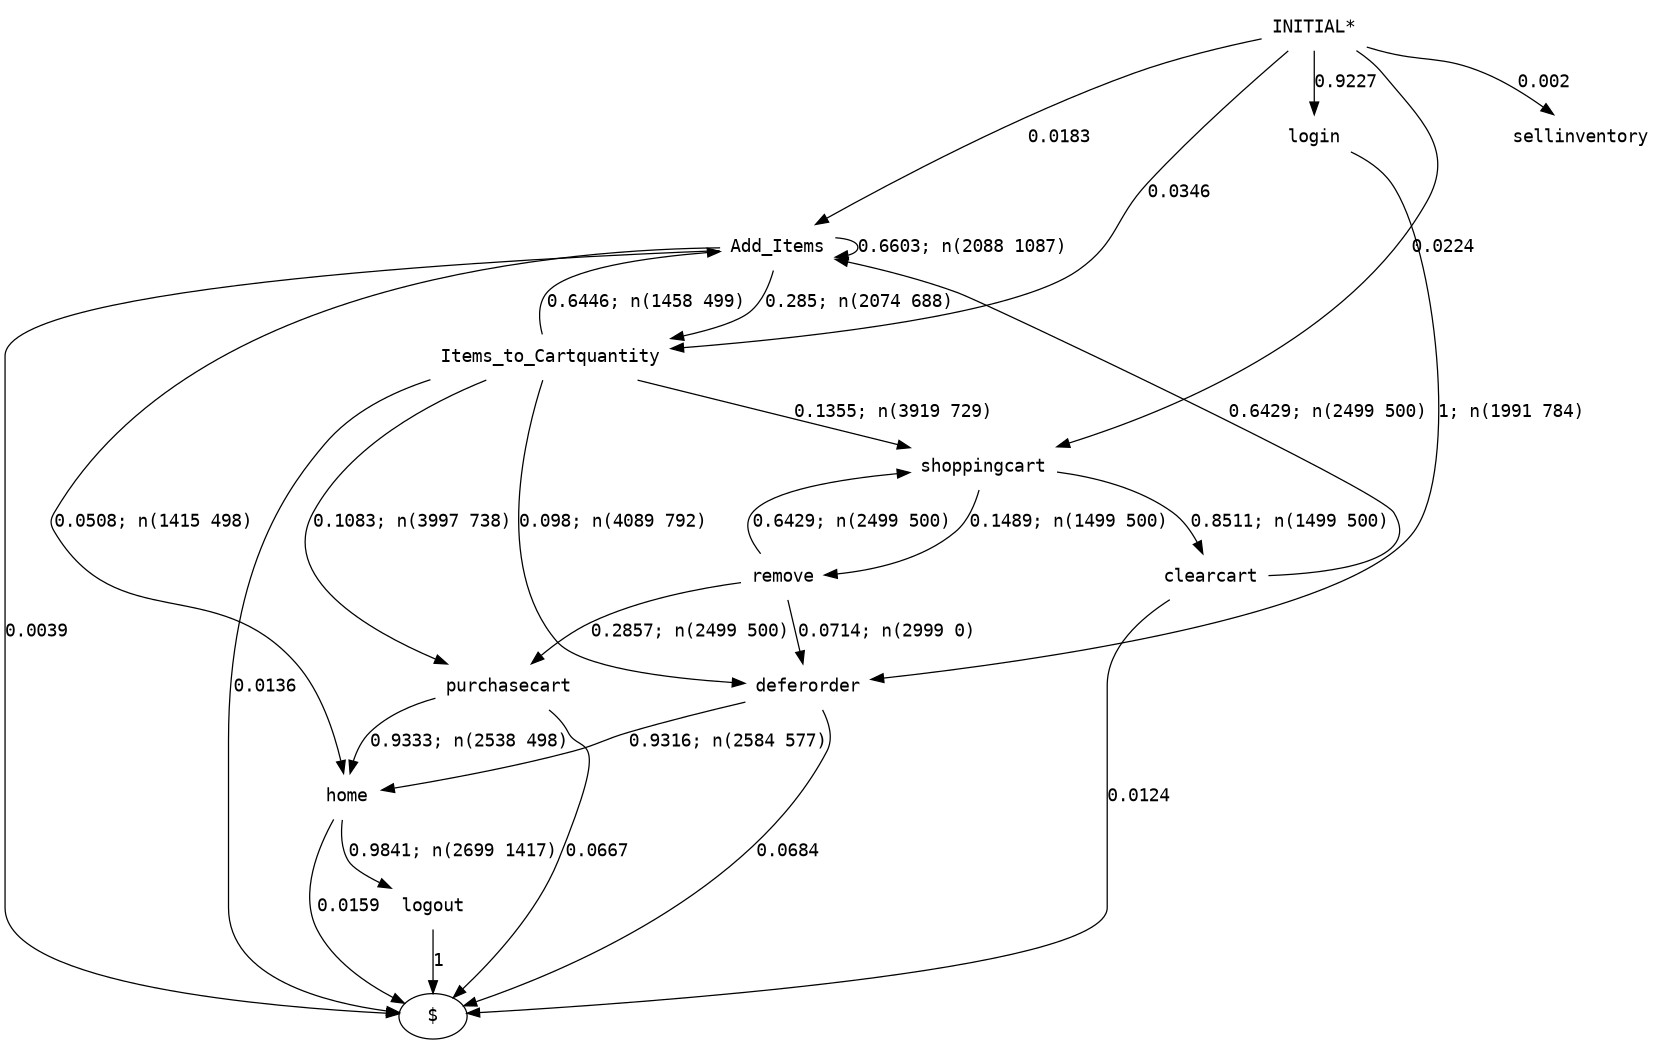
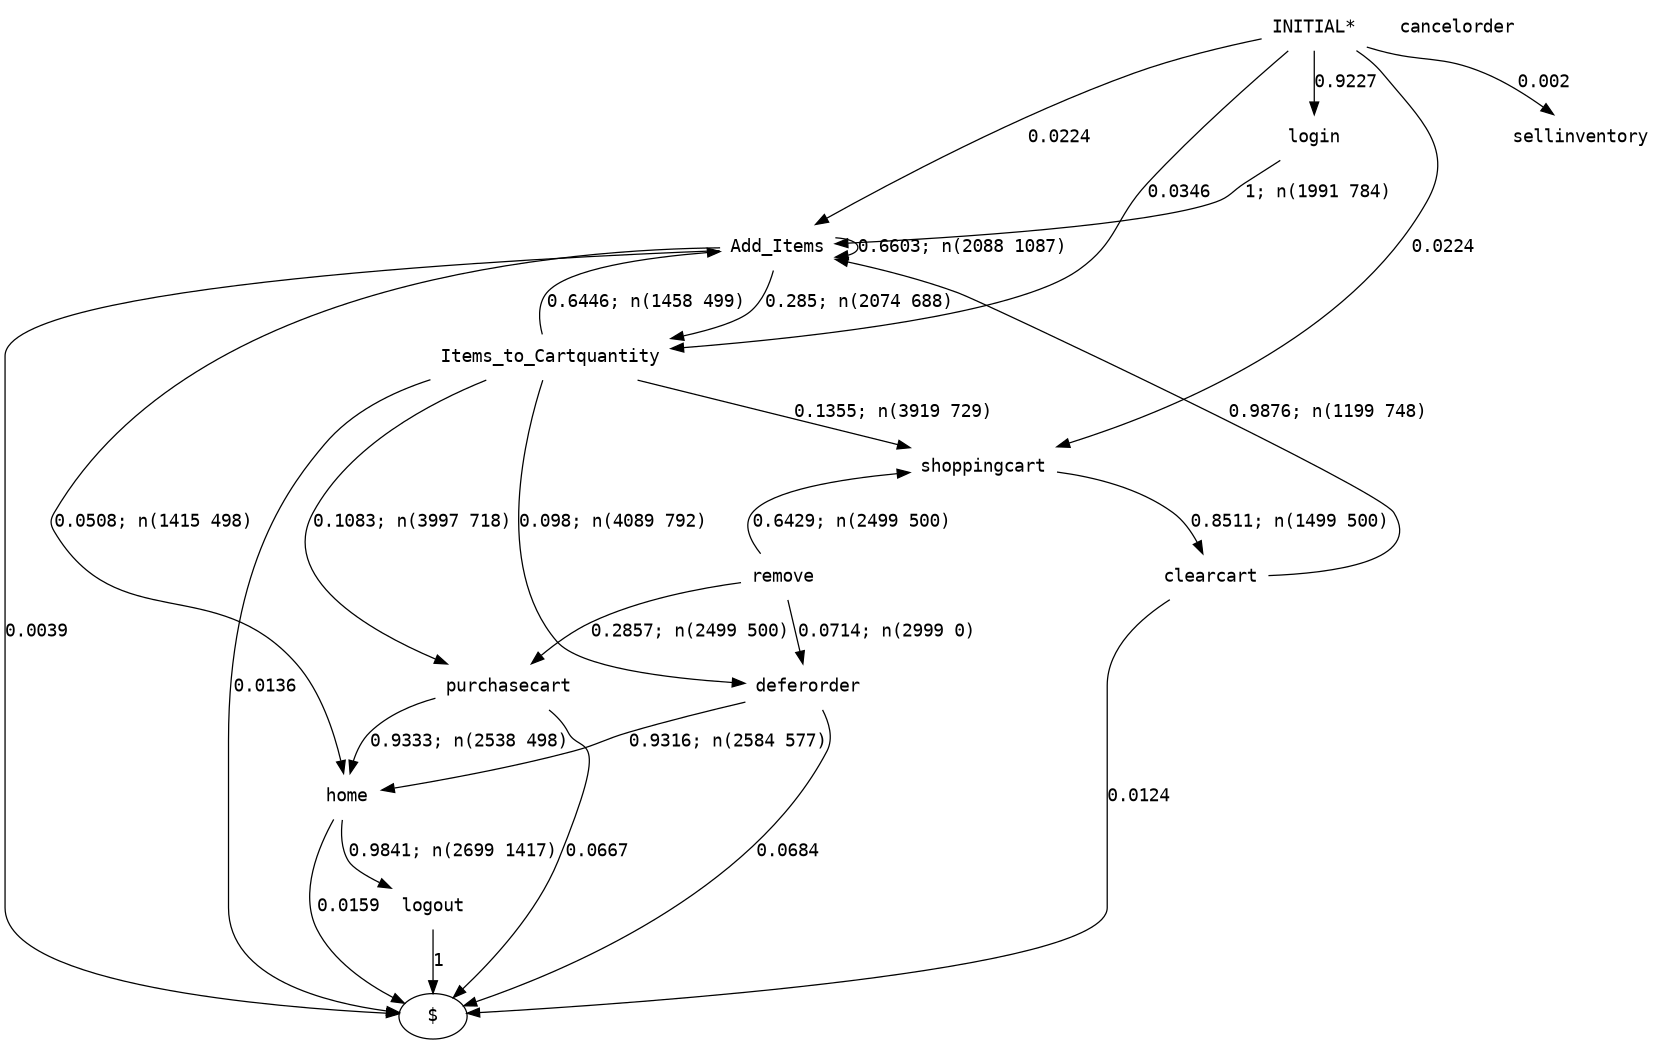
node "cancelorder": added
edge "INITIAL*" -> "Add_Items": label "0.0183" -> "0.0224"
edge "clearcart" -> "Add_Items": label "0.6429; n(2499 500)" -> "0.9876; n(1199 748)"
edge "Items_to_Cartquantity" -> "purchasecart": label "0.1083; n(3997 738)" -> "0.1083; n(3997 718)"
edge "shoppingcart" -> "remove": removed, label "0.1489; n(1499 500)"
edge "login" -> "deferorder": now "login" -> "Add_Items"
